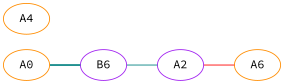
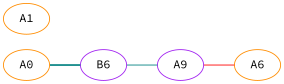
node "A4": label "A4" -> "A1"
node "A2": label "A2" -> "A9"
